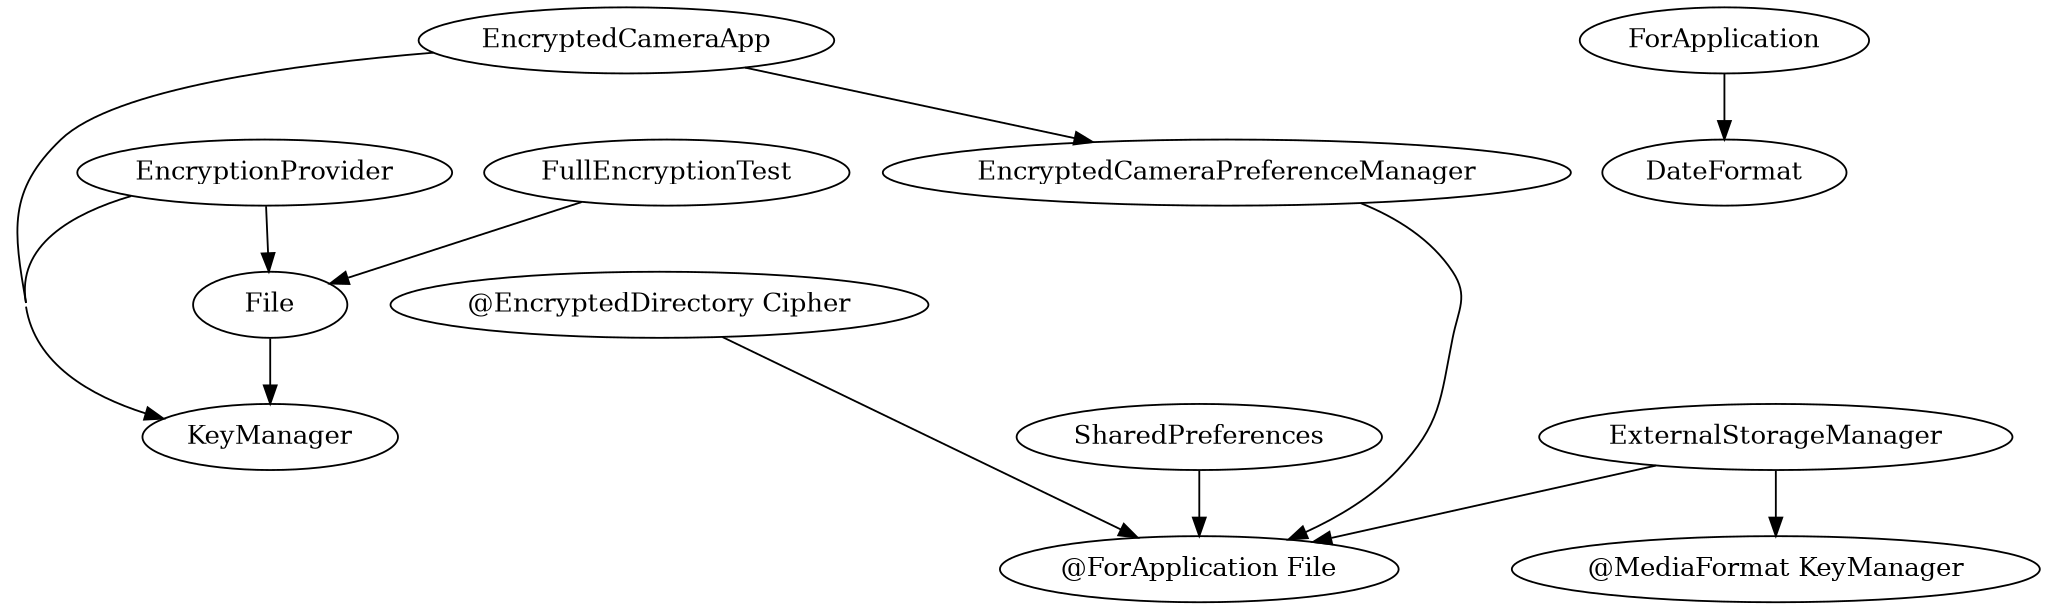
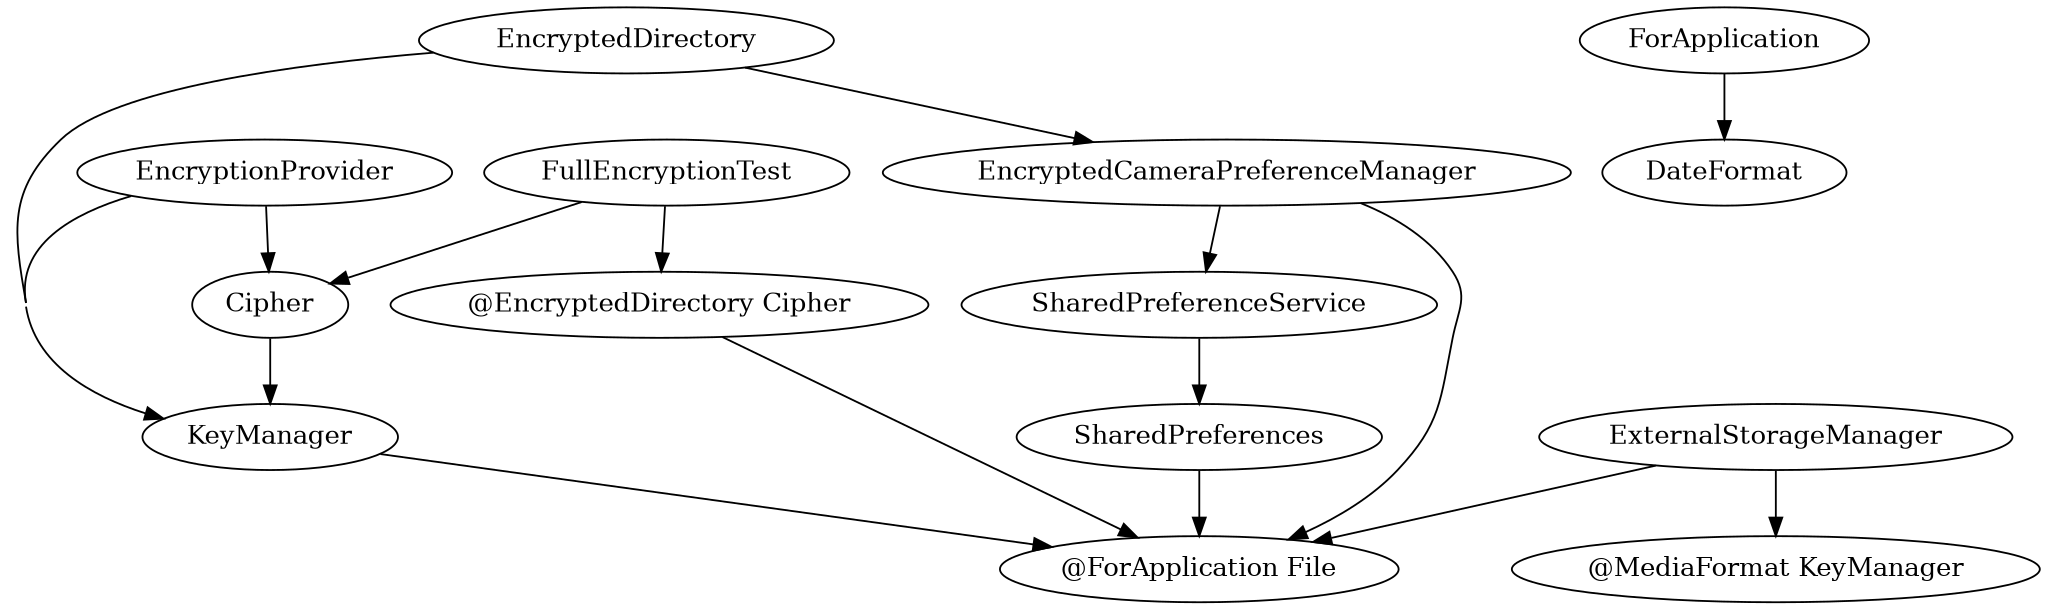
node "EncryptedCameraApp": label "EncryptedCameraApp" -> "EncryptedDirectory"
edge "FullEncryptionTest" -> "@EncryptedDirectory Cipher": added
node "File": label "File" -> "Cipher"
node "SharedPreferenceService": added
edge "KeyManager" -> "@ForApplication File": added
